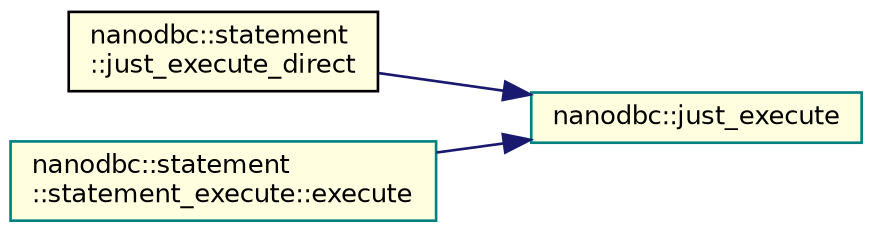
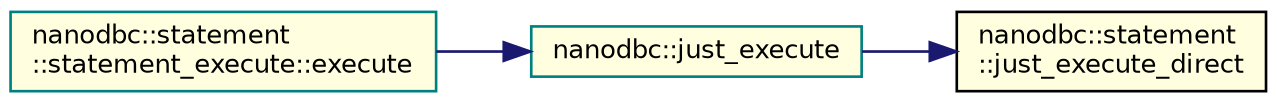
edge "nanodbc::statement ::just_execute_direct" -> "nanodbc::just_execute": reversed
